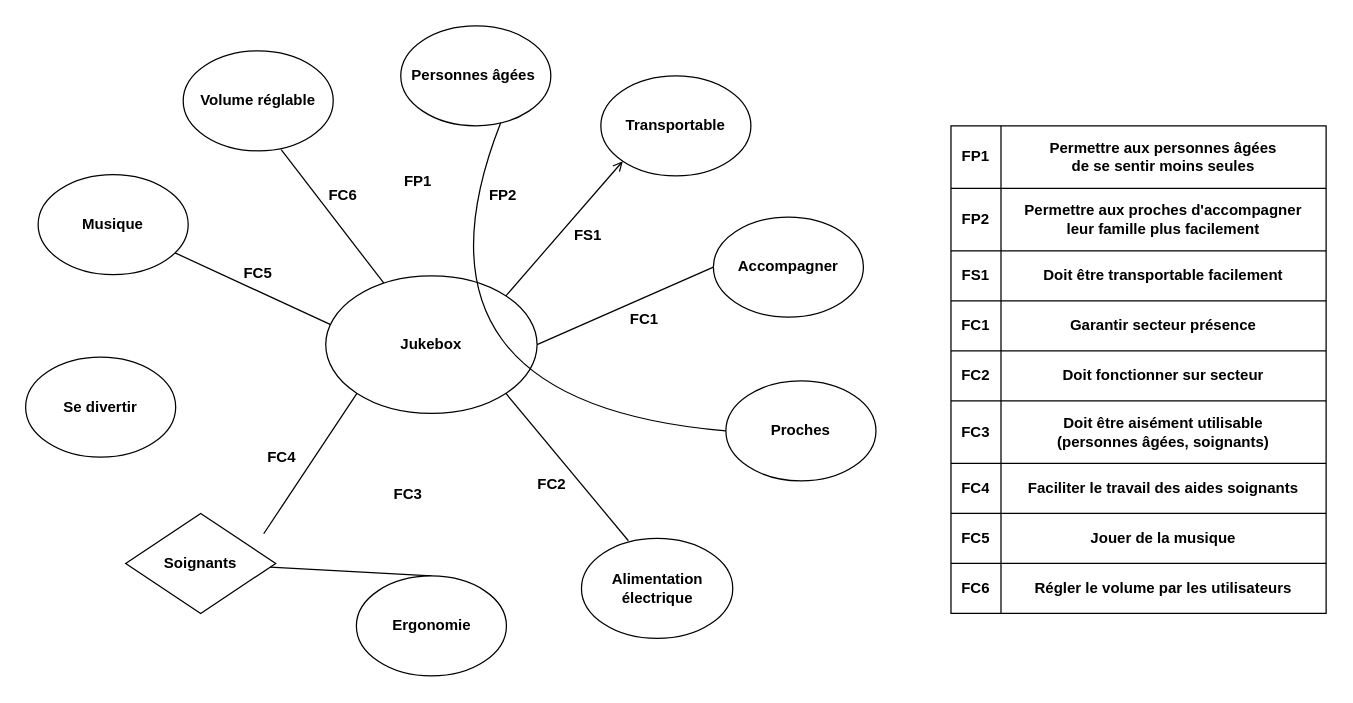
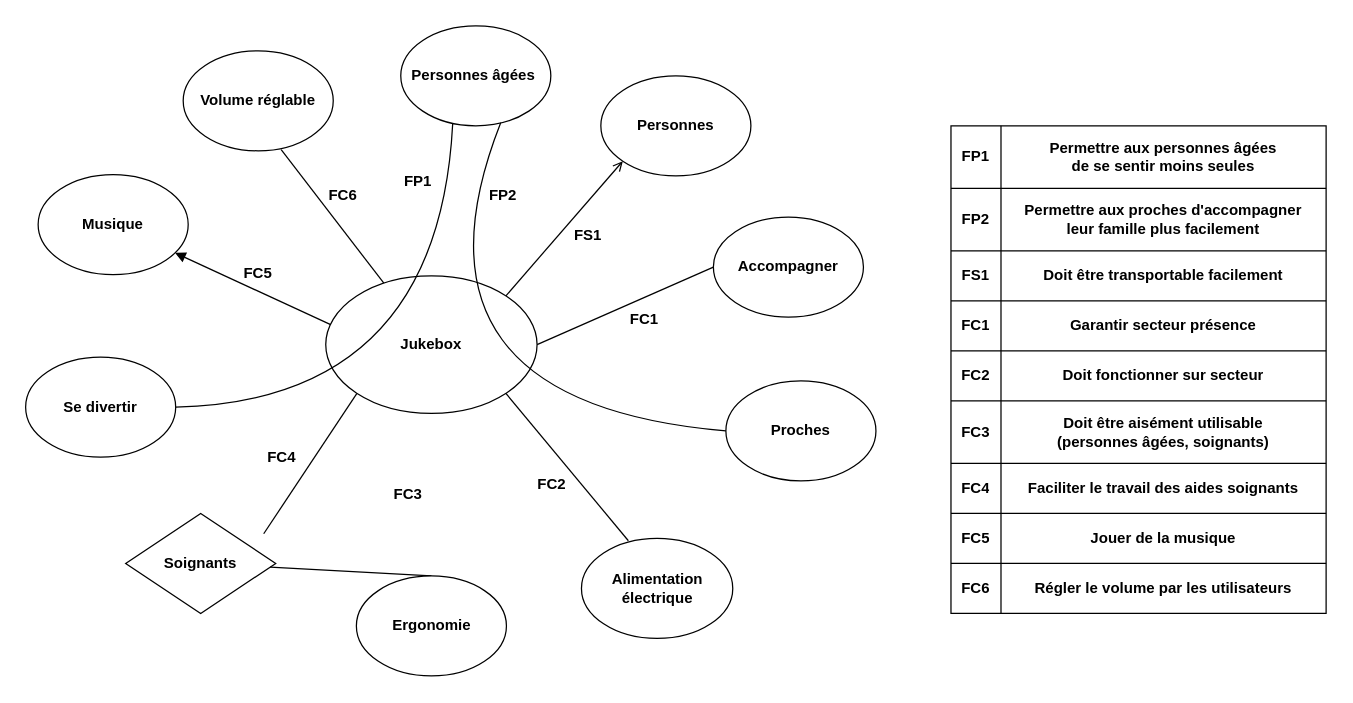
node "Transportable": label "Transportable" -> "Personnes"
edge "Musique" -- "Jukebox": arrowhead none -> block
edge "Personnes âgées" -- "Se divertir": added
